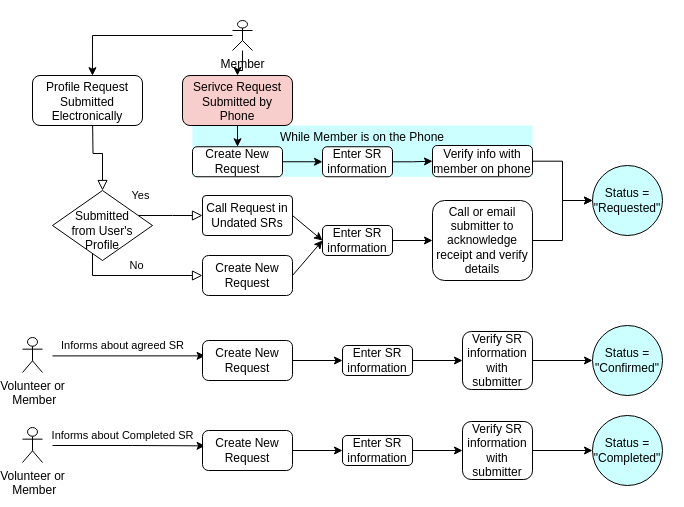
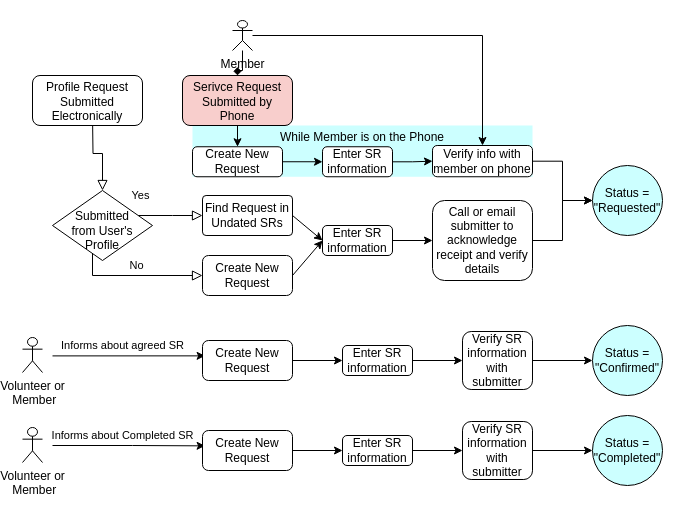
edge "Member" -> "Profile Request Submitted Electronically": now "Member" -> "Verify info with member on phone"
edge "Member" -> "Serivce Request Submitted by Phone": arrowhead classic -> diamond
node "Call Request in Undated SRs": label "Call Request in Undated SRs" -> "Find Request in Undated SRs"
